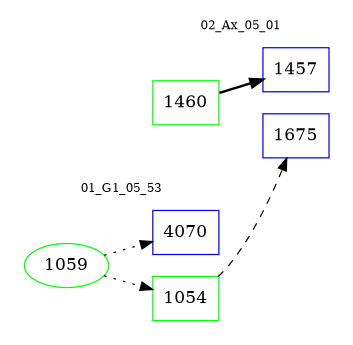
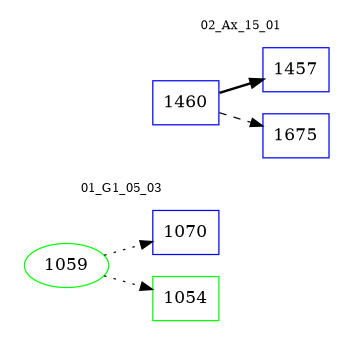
cluster "02_Ax_05_01": label "02_Ax_05_01" -> "02_Ax_15_01"
node "1460": color green -> blue
cluster "01_G1_05_53": label "01_G1_05_53" -> "01_G1_05_03"
edge "1054" -> "1675": now "1460" -> "1675"
node "4070": label "4070" -> "1070"
